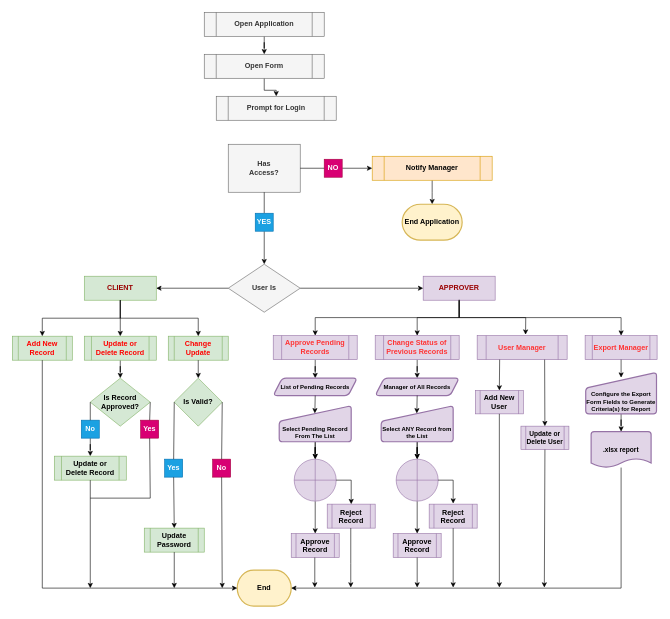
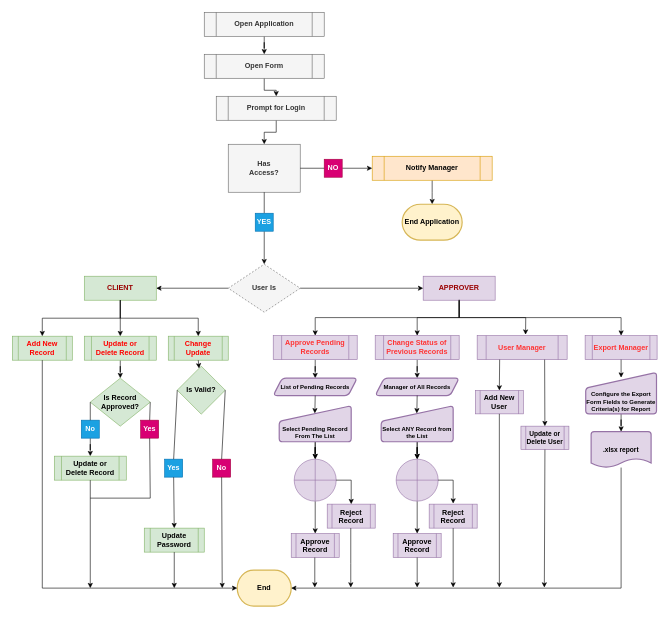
edge "Prompt for Login" -> "Has Access?": added
node "User Is": style solid -> dashed
node "Is Valid?": moved (198, 402) -> (201, 390)
